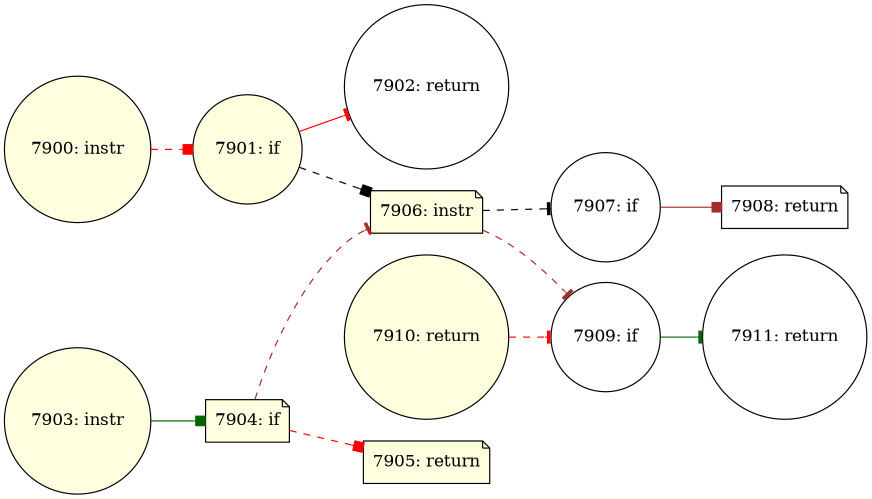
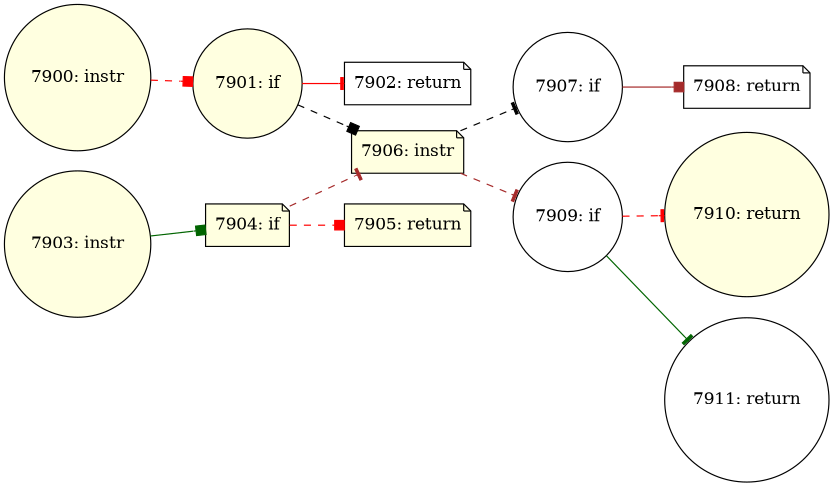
node "7902: return": shape circle -> note
edge "7910: return" -> "7909: if": reversed
